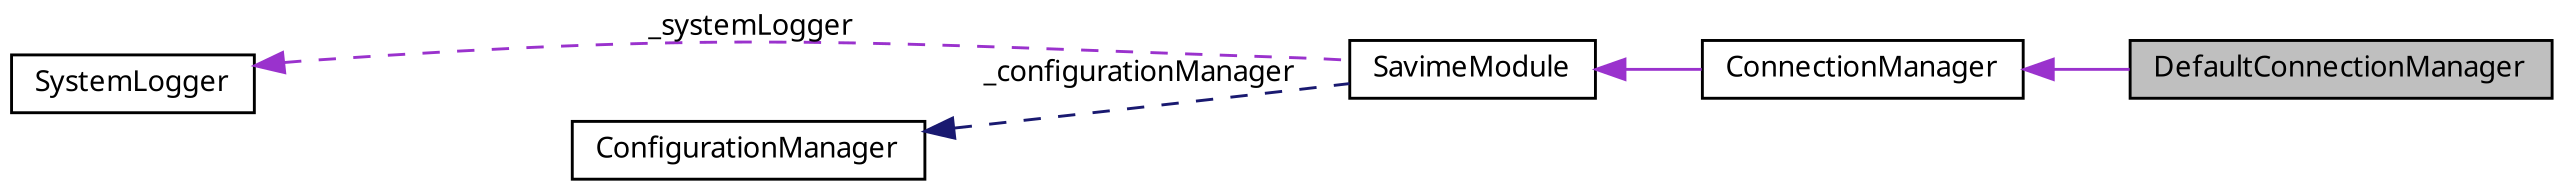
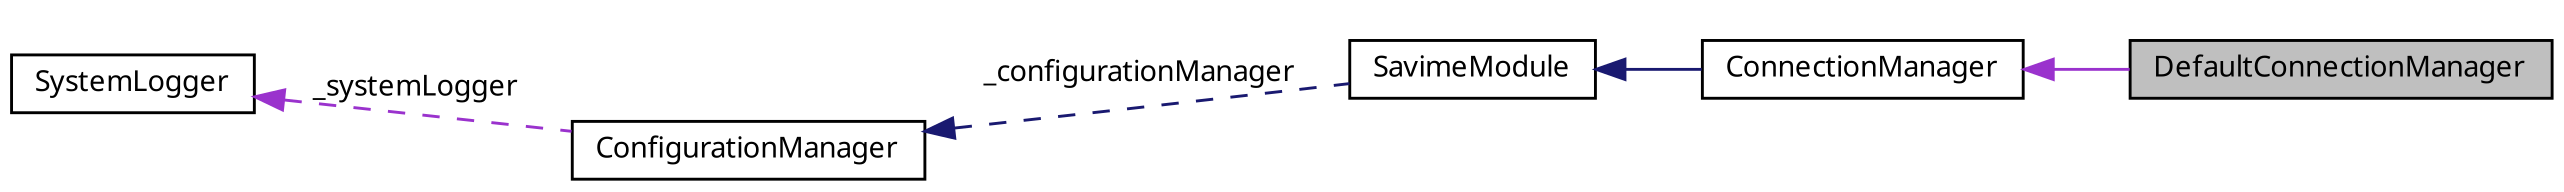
edge "SavimeModule" -> "SystemLogger": now "ConfigurationManager" -> "SystemLogger"
edge "ConnectionManager" -> "SavimeModule": color darkorchid3 -> midnightblue
